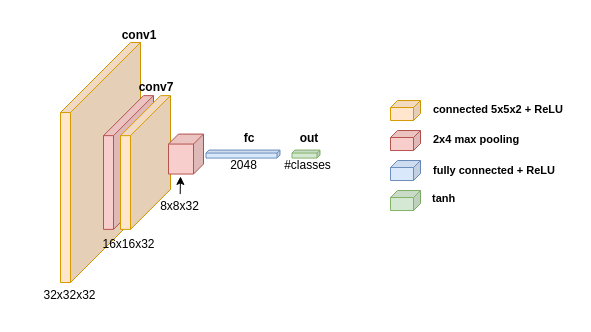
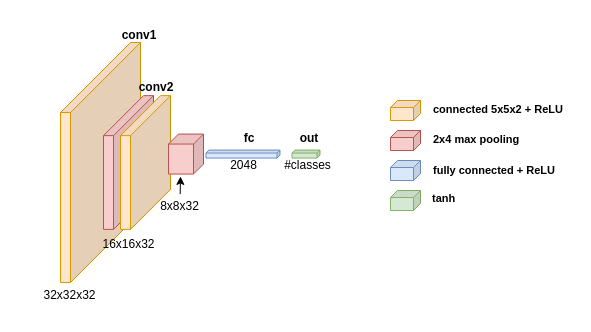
node "conv7": label "conv7" -> "conv2"
